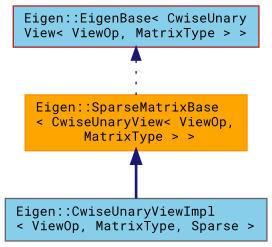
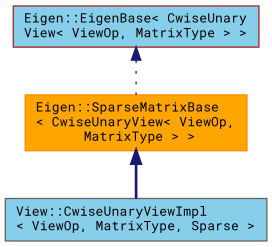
node "Eigen::CwiseUnaryViewImpl < ViewOp, MatrixType, Sparse >": label "Eigen::CwiseUnaryViewImpl < ViewOp, MatrixType, Sparse >" -> "View::CwiseUnaryViewImpl < ViewOp, MatrixType, Sparse >"
